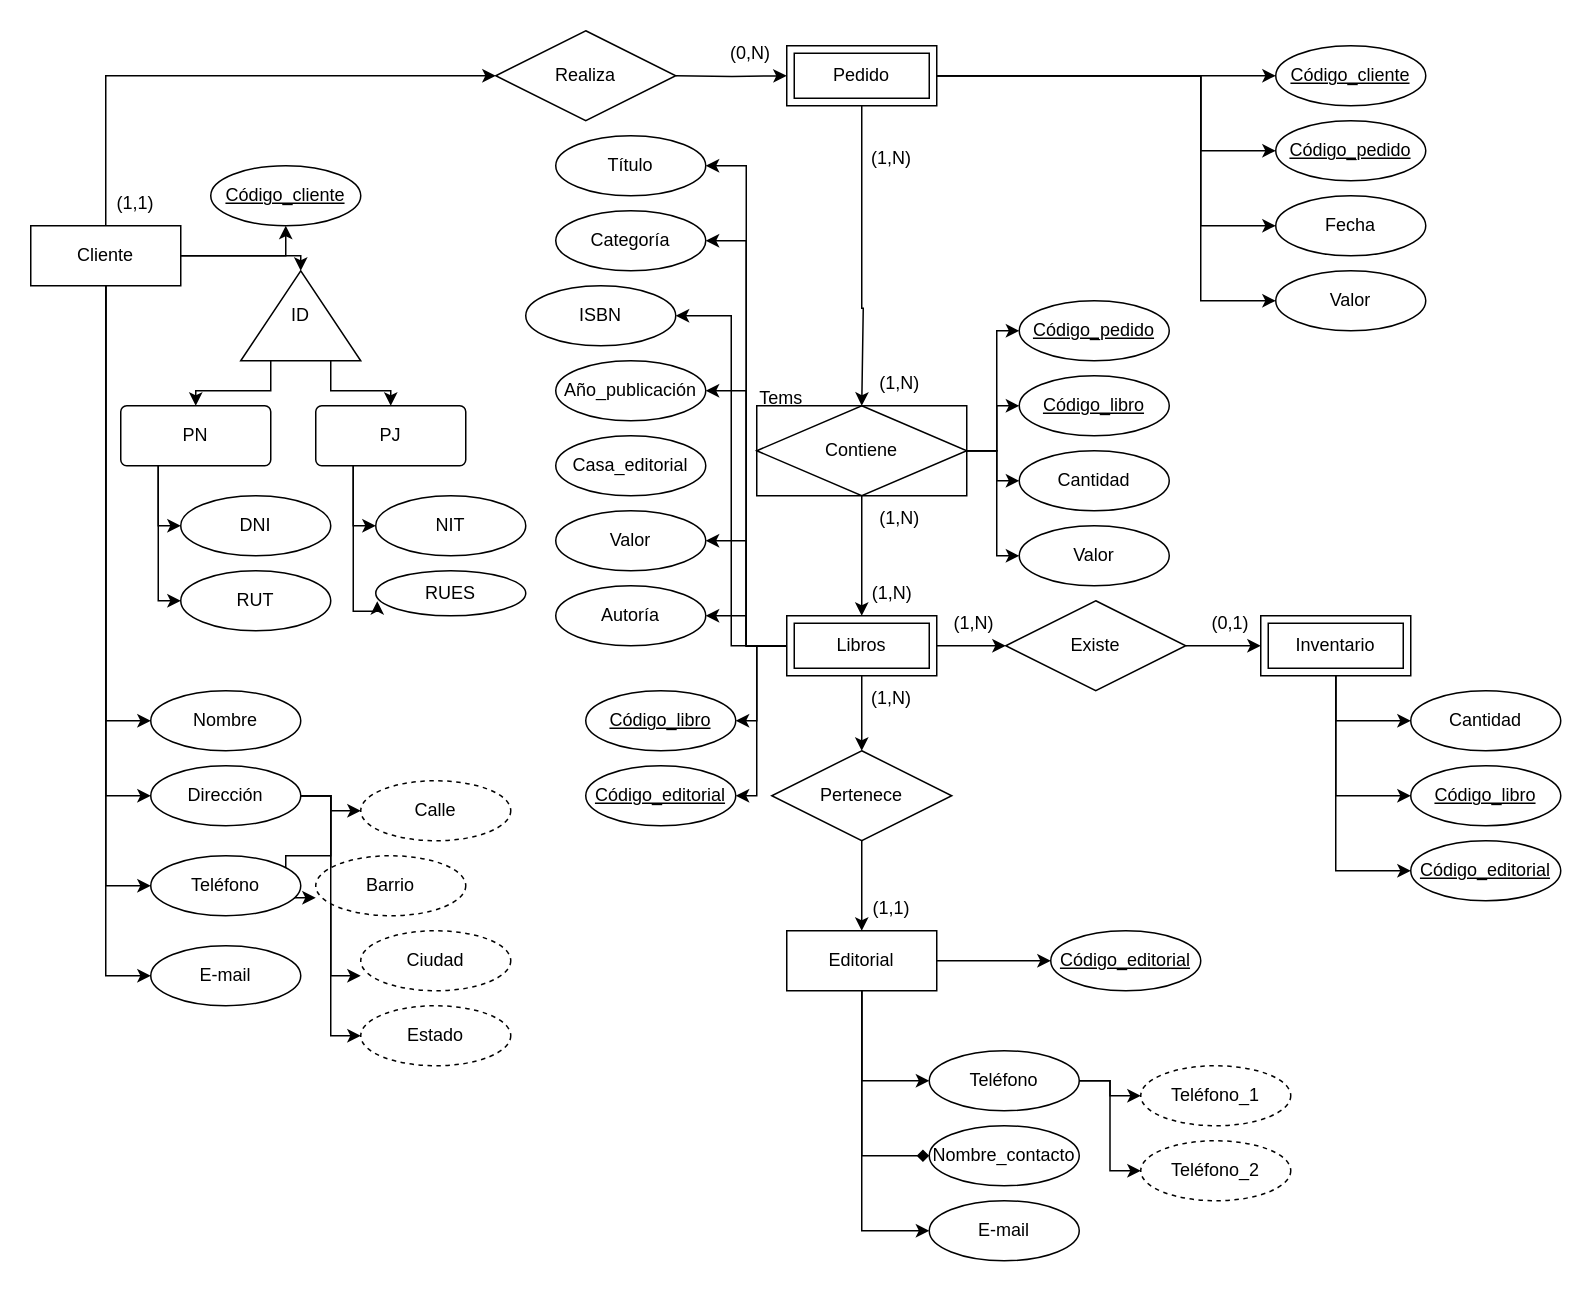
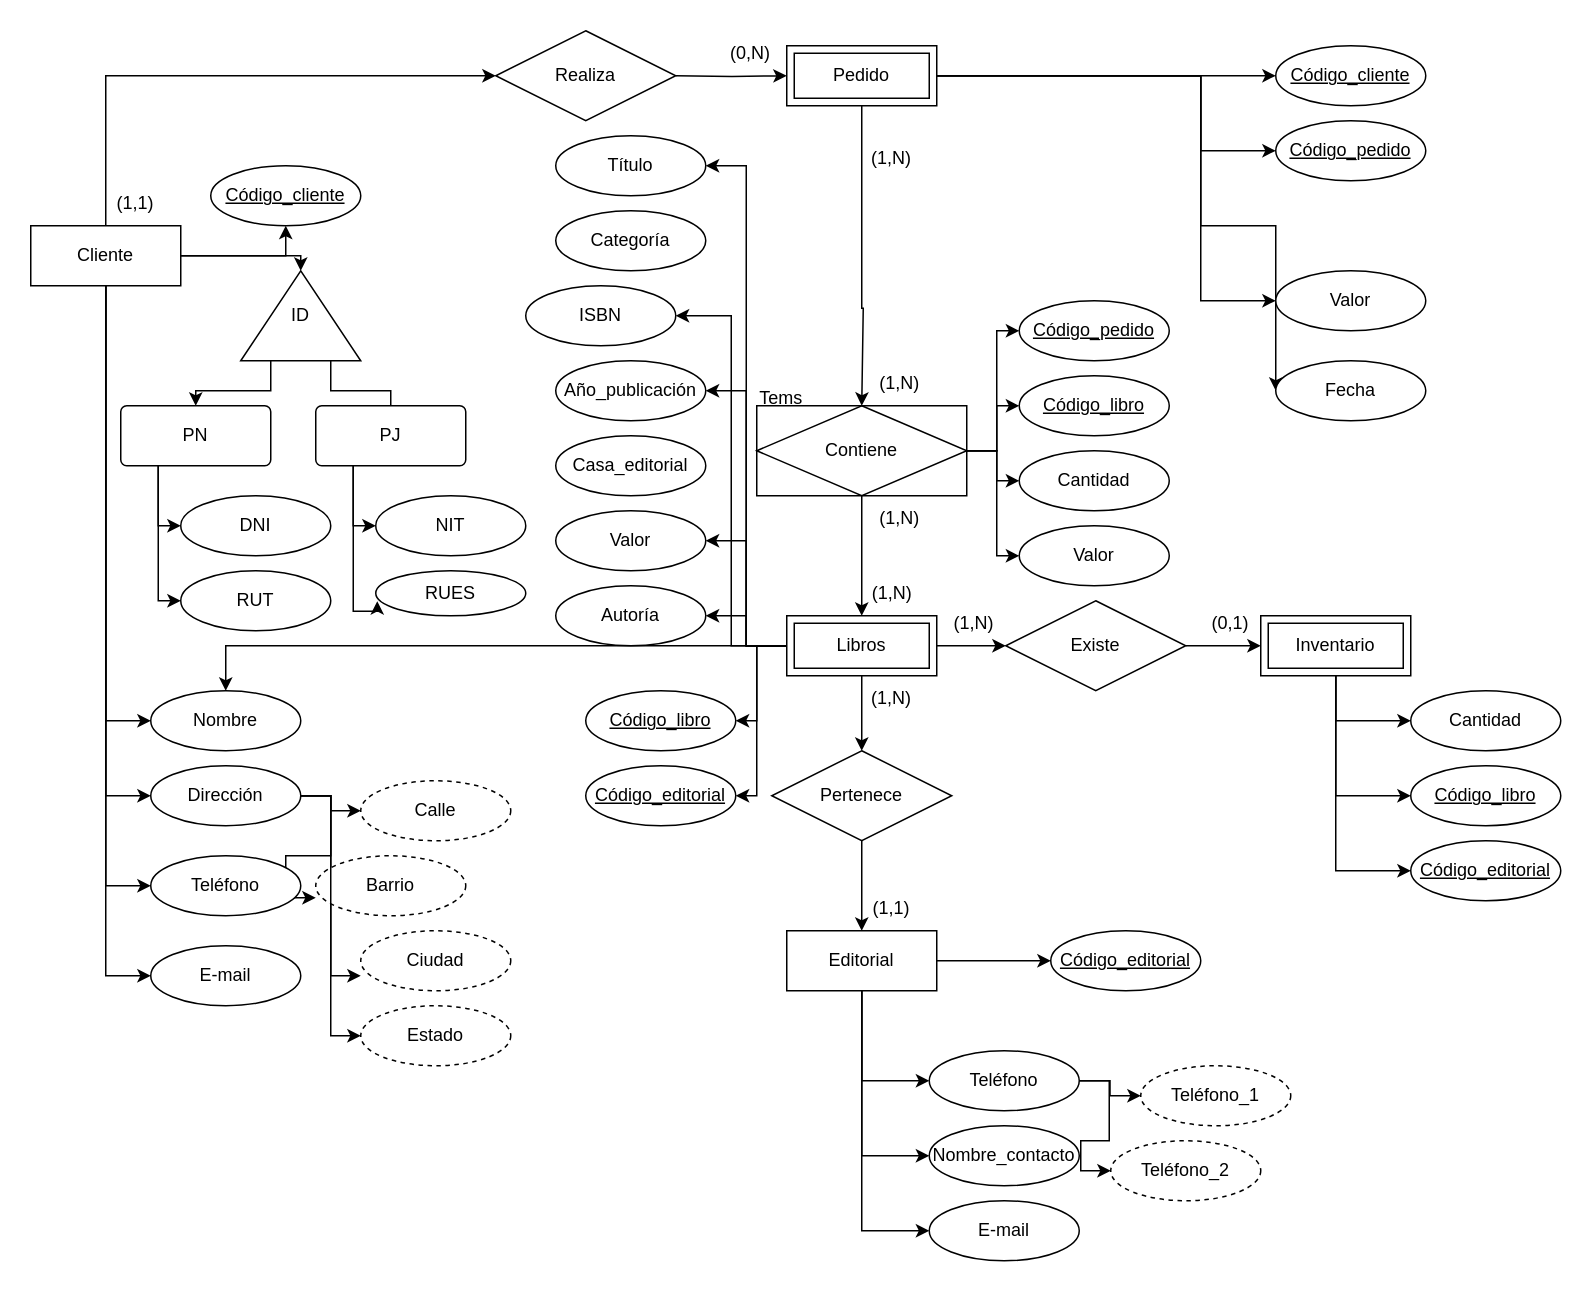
node "Fecha": moved (1351, 226) -> (1351, 391)
edge "Libros" -> "Categoría": now "Libros" -> "Nombre"
edge "ID" -> "PJ": arrowhead classic -> none
edge "Editorial" -> "Nombre_contacto": arrowhead diamond -> classic
node "Teléfono_2": moved (1216, 1171) -> (1186, 1171)
